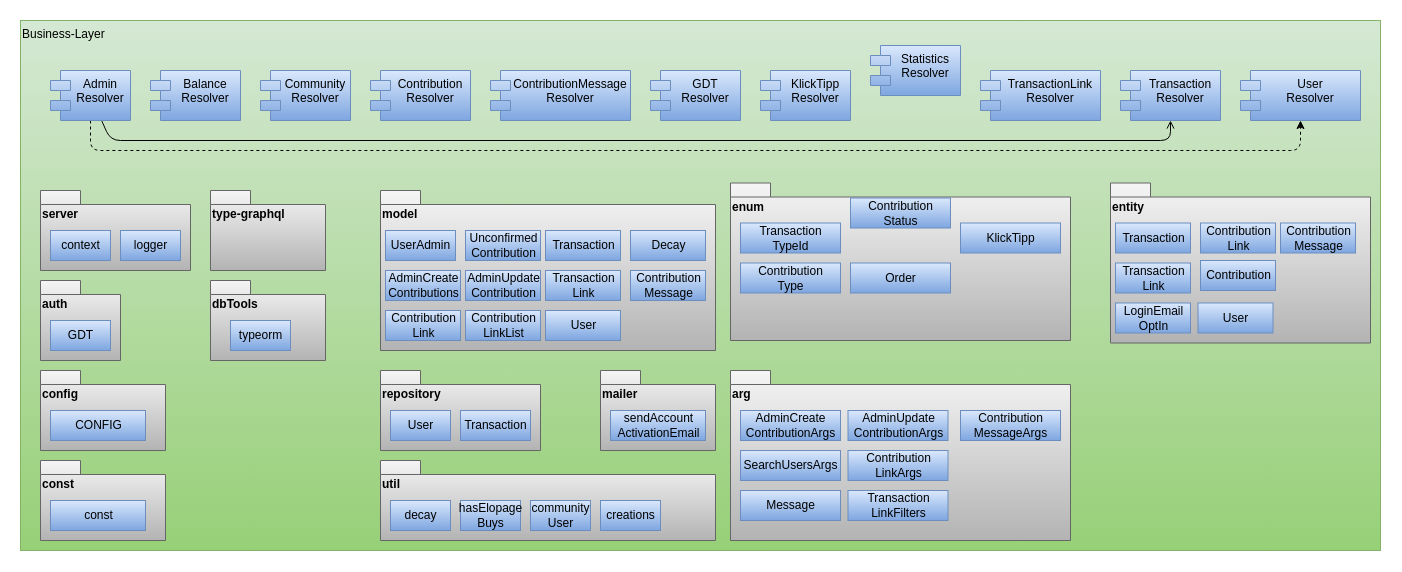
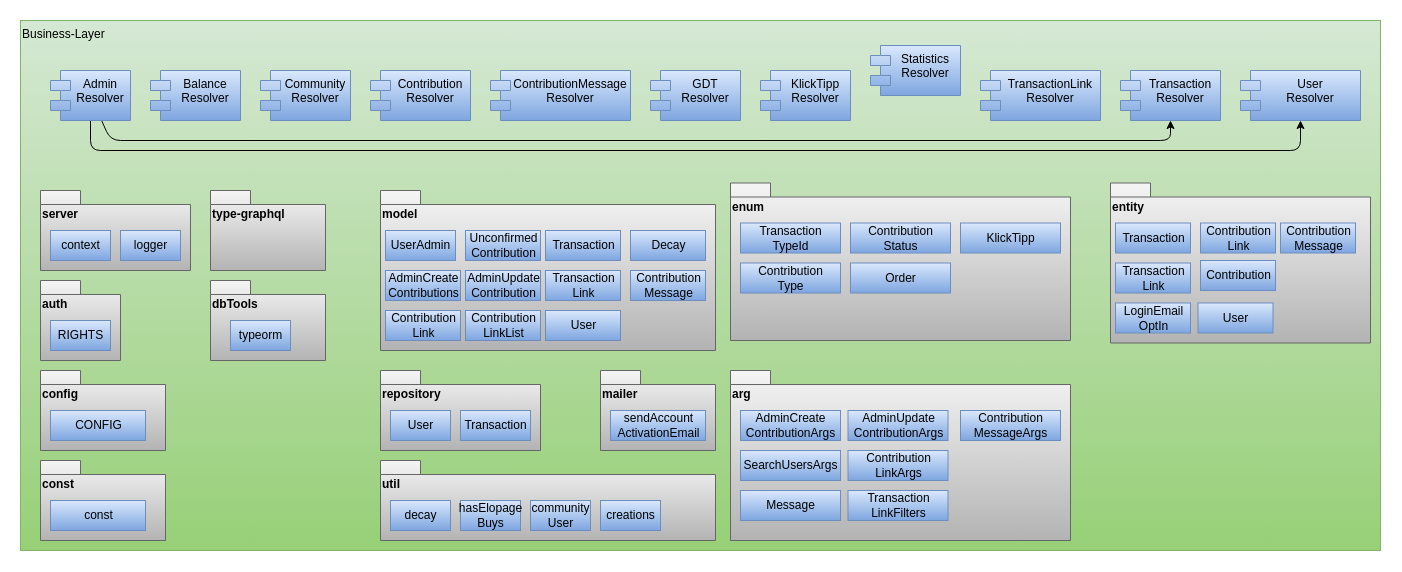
edge "Admin Resolver" -> "Transaction Resolver": arrowhead open -> classic
edge "Admin Resolver" -> "User Resolver": style dashed -> solid
node "Contribution Status": moved (901, 213) -> (901, 238)
node "GDT": label "GDT" -> "RIGHTS"
